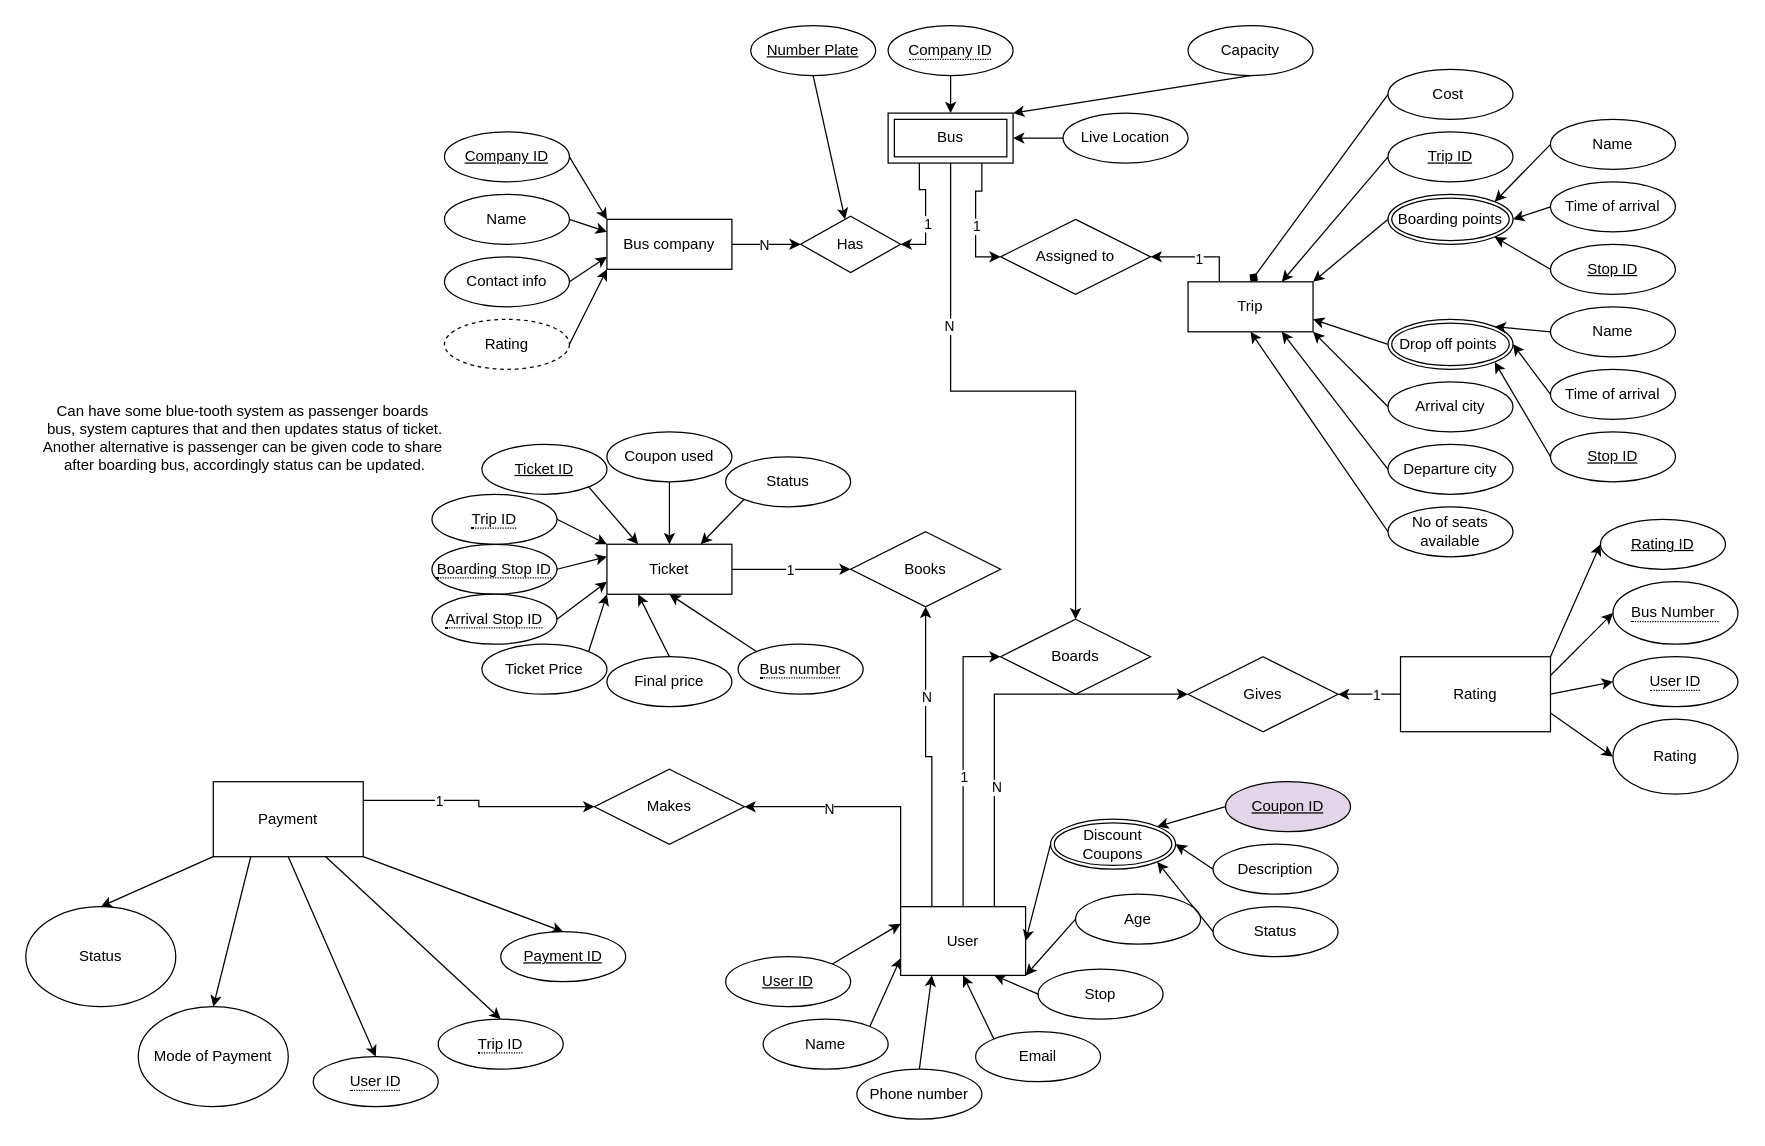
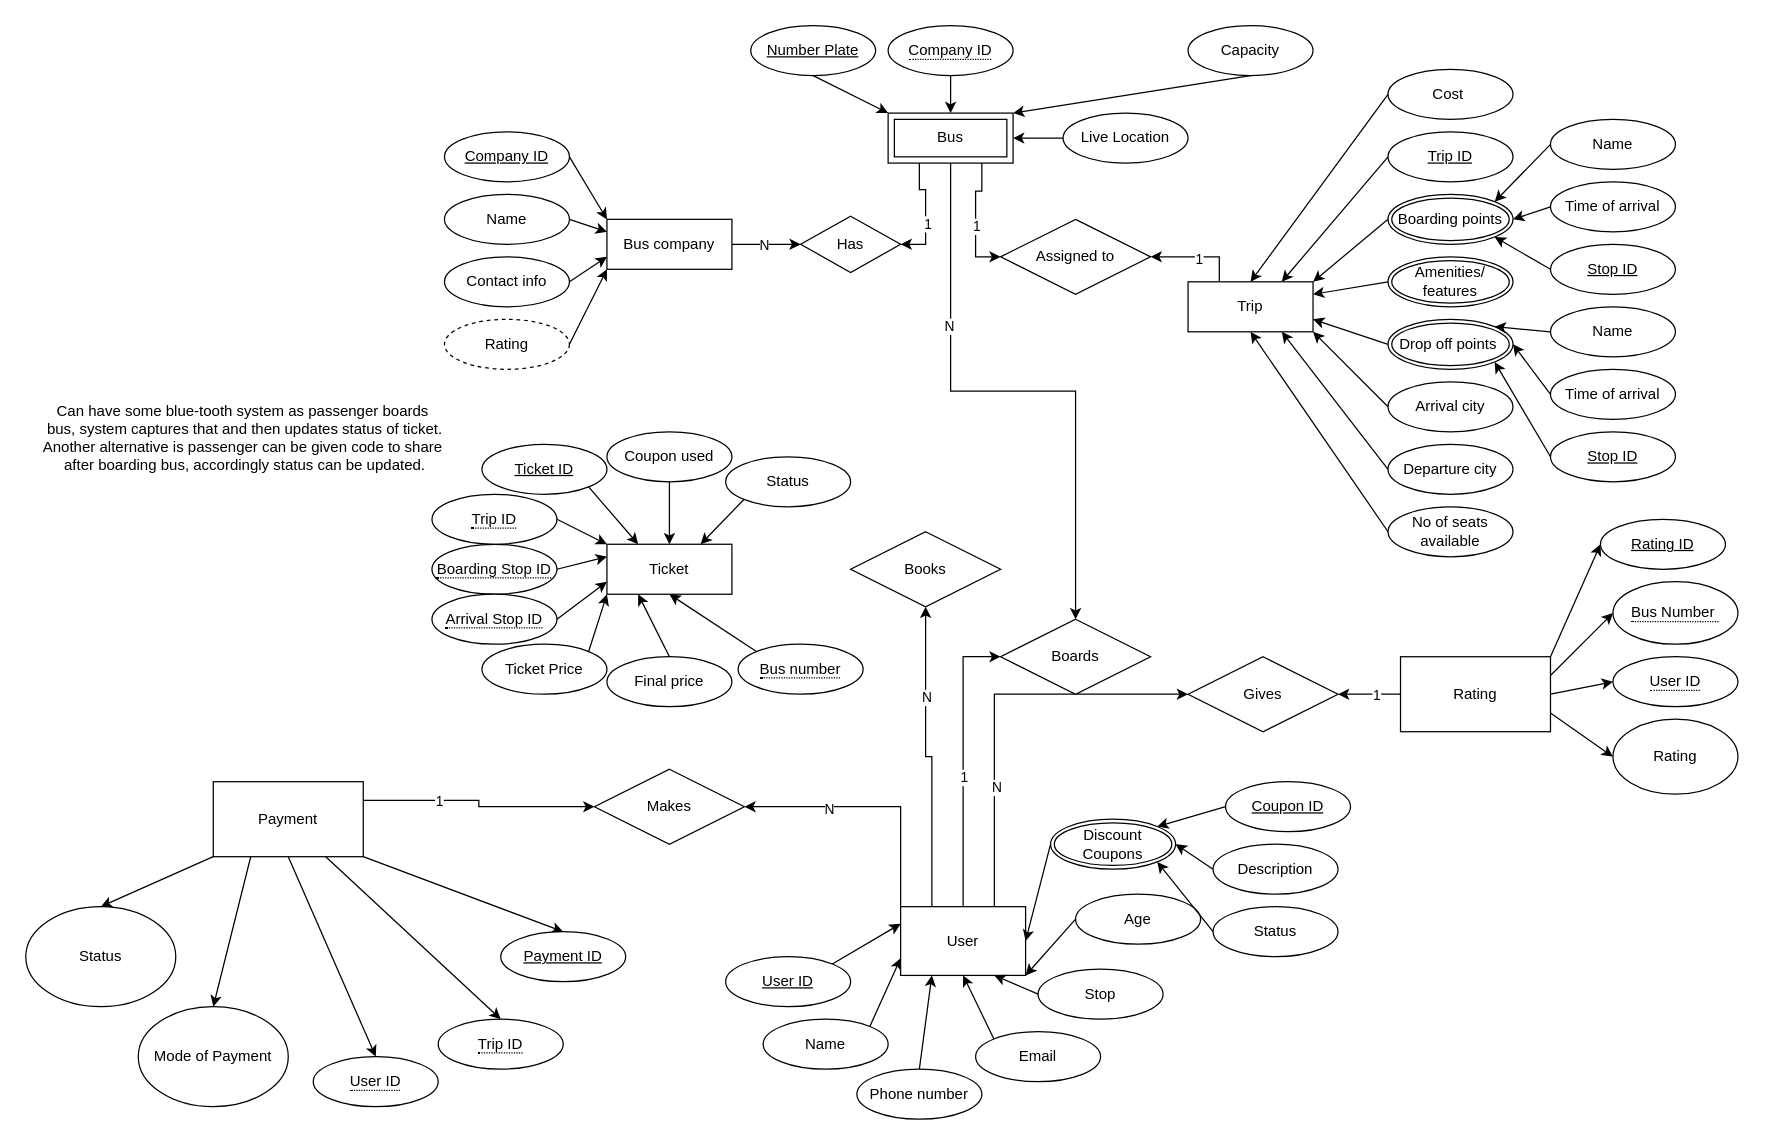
edge "Number Plate" -> "Has": now "Number Plate" -> "Bus"
edge "Cost" -> "Trip": arrowhead diamond -> classic
node "Amenities/ features": added
edge "Amenities/ features" -> "Trip": added
edge "Ticket" -> "Books": removed, label "1"
node "Coupon ID": fillcolor #e1d5e7 -> #ffffff
